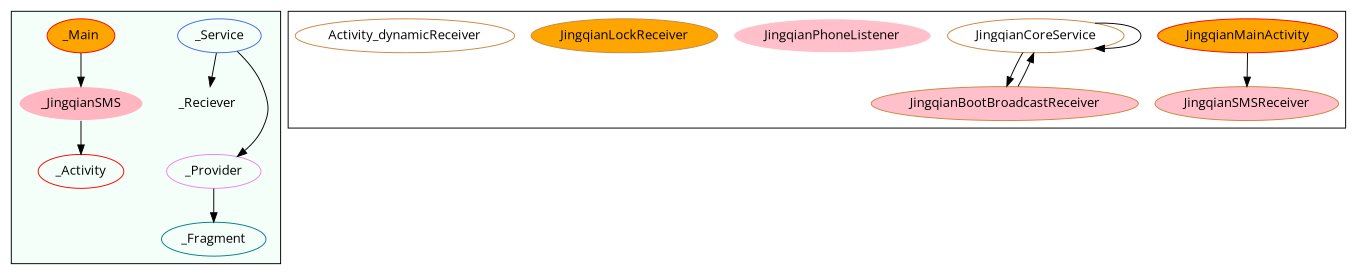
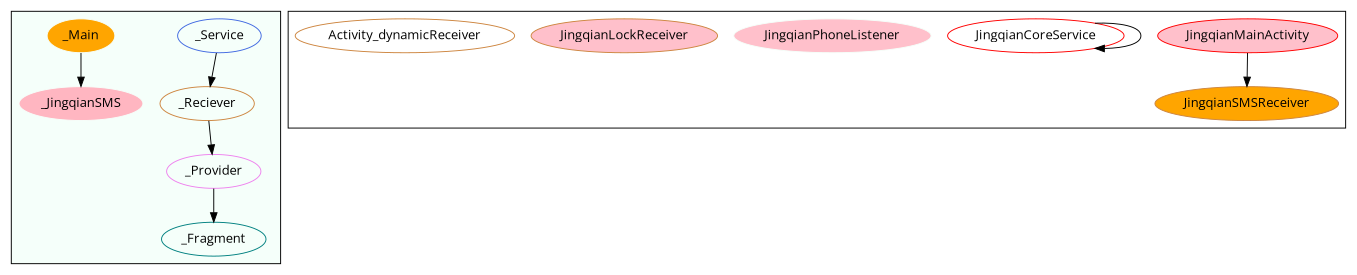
node "_Main": color red -> mintcream
node "JingqianLockReceiver": fillcolor orange -> pink
node "JingqianCoreService": color peru -> red
node "JingqianMainActivity": fillcolor orange -> pink
edge "_Service" -> "_Provider": now "_Reciever" -> "_Provider"
node "_Reciever": color mintcream -> peru
node "JingqianBootBroadcastReceiver": removed
node "JingqianSMSReceiver": fillcolor pink -> orange
node "_Activity": removed
